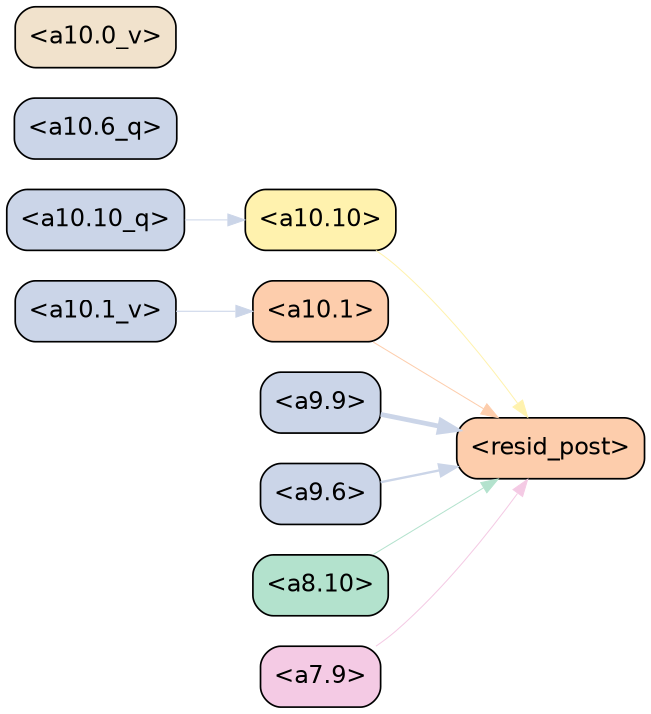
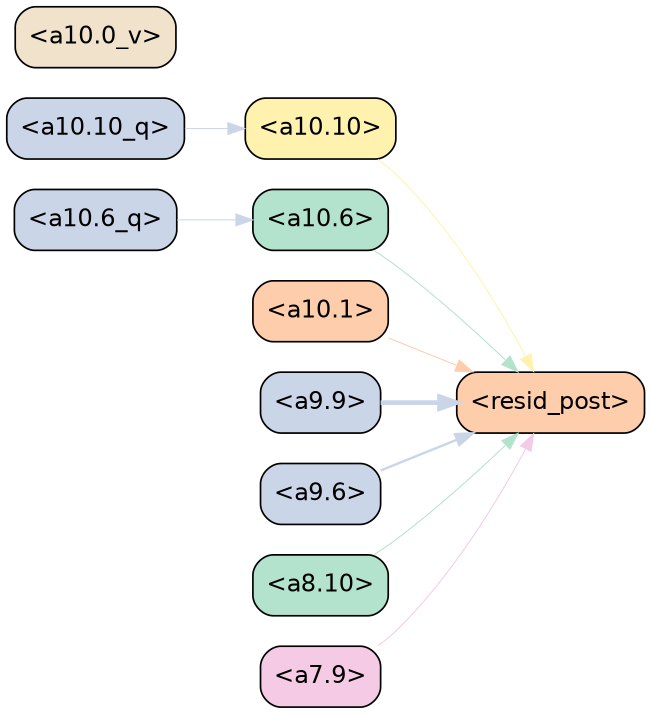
node "<a10.6>": added
node "<a10.1_v>": removed
